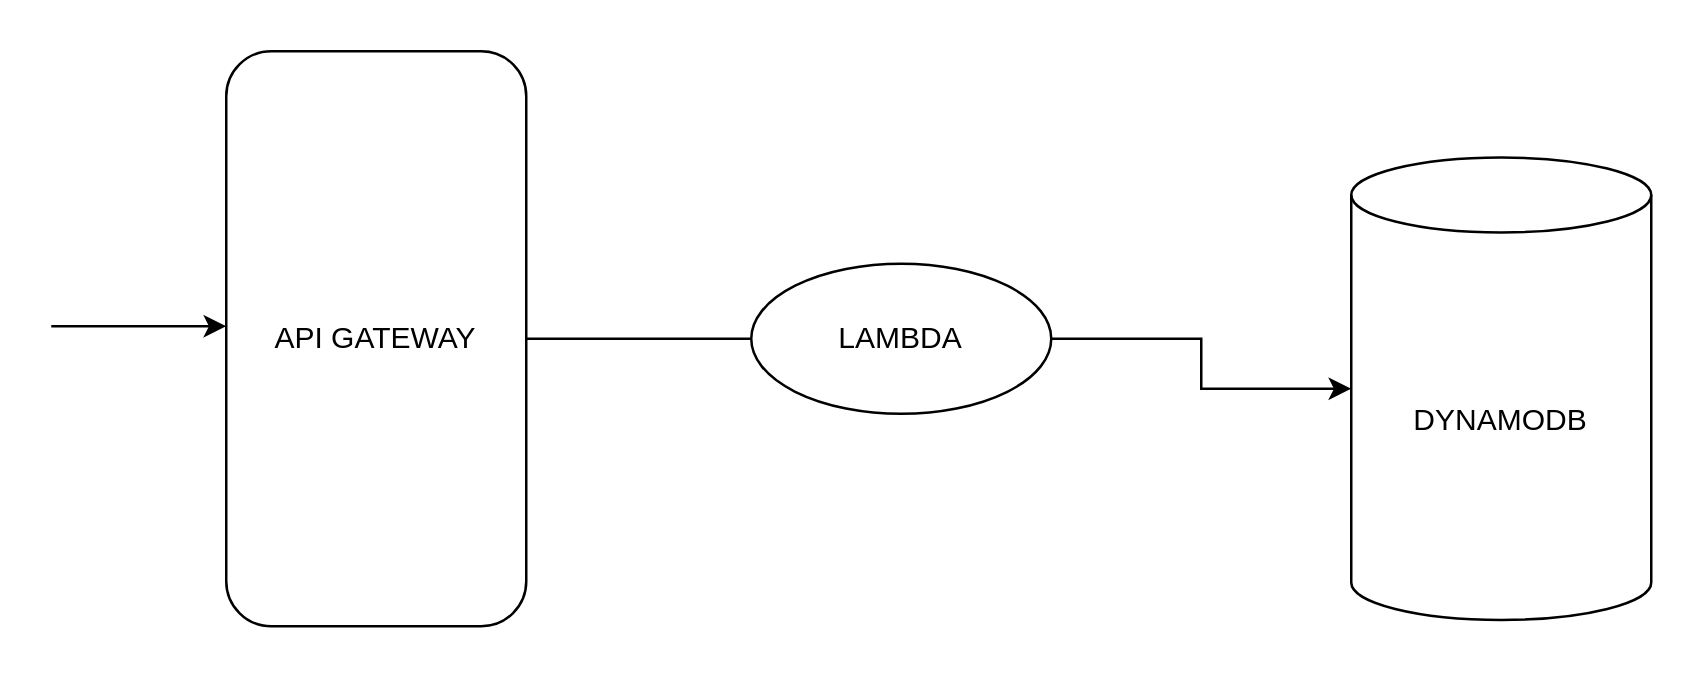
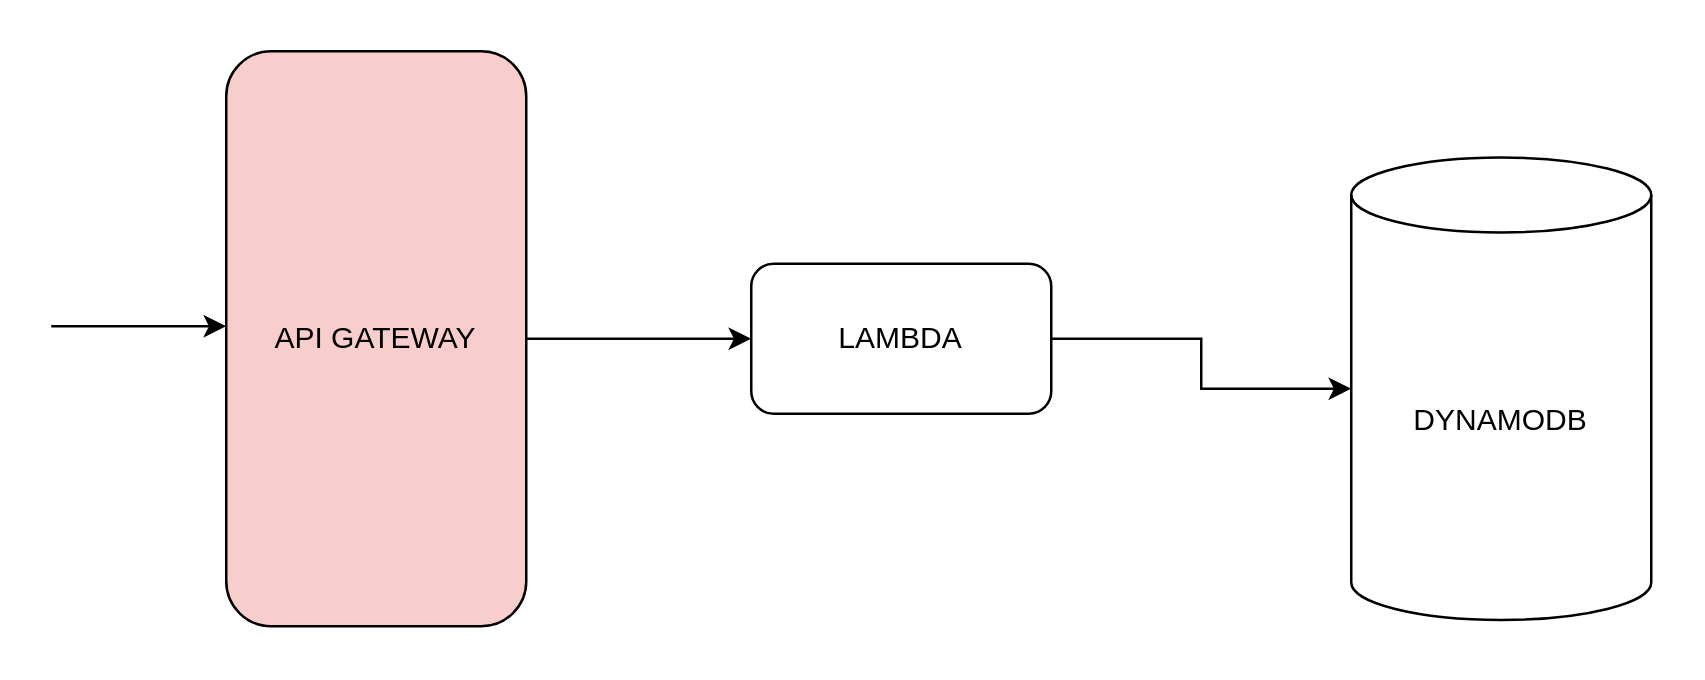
node "API GATEWAY": fillcolor #ffffff -> #f8cecc
edge "API GATEWAY" -- "LAMBDA": arrowhead none -> classic
node "LAMBDA": shape ellipse -> rounded rectangle
